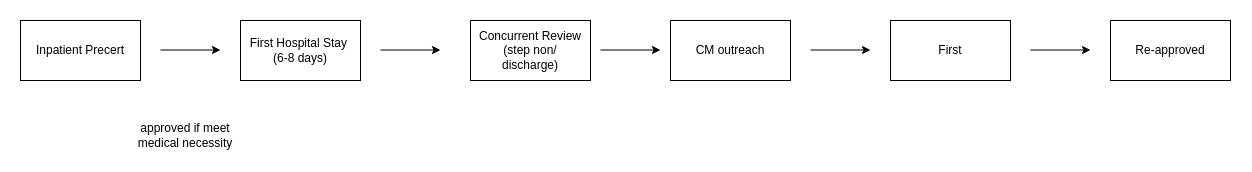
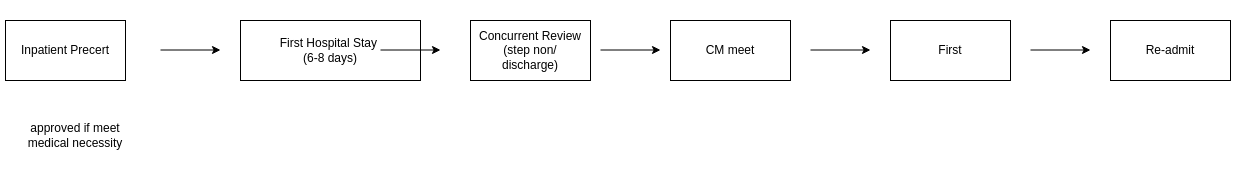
node "Inpatient Precert": moved (81, 51) -> (66, 51)
node "First Hospital Stay (6-8 days)": size 120x60 -> 180x60
node "CM outreach": label "CM outreach" -> "CM meet"
node "Re-approved": label "Re-approved" -> "Re-admit"
node "approved if meet medical necessity": moved (186, 136) -> (76, 136)
